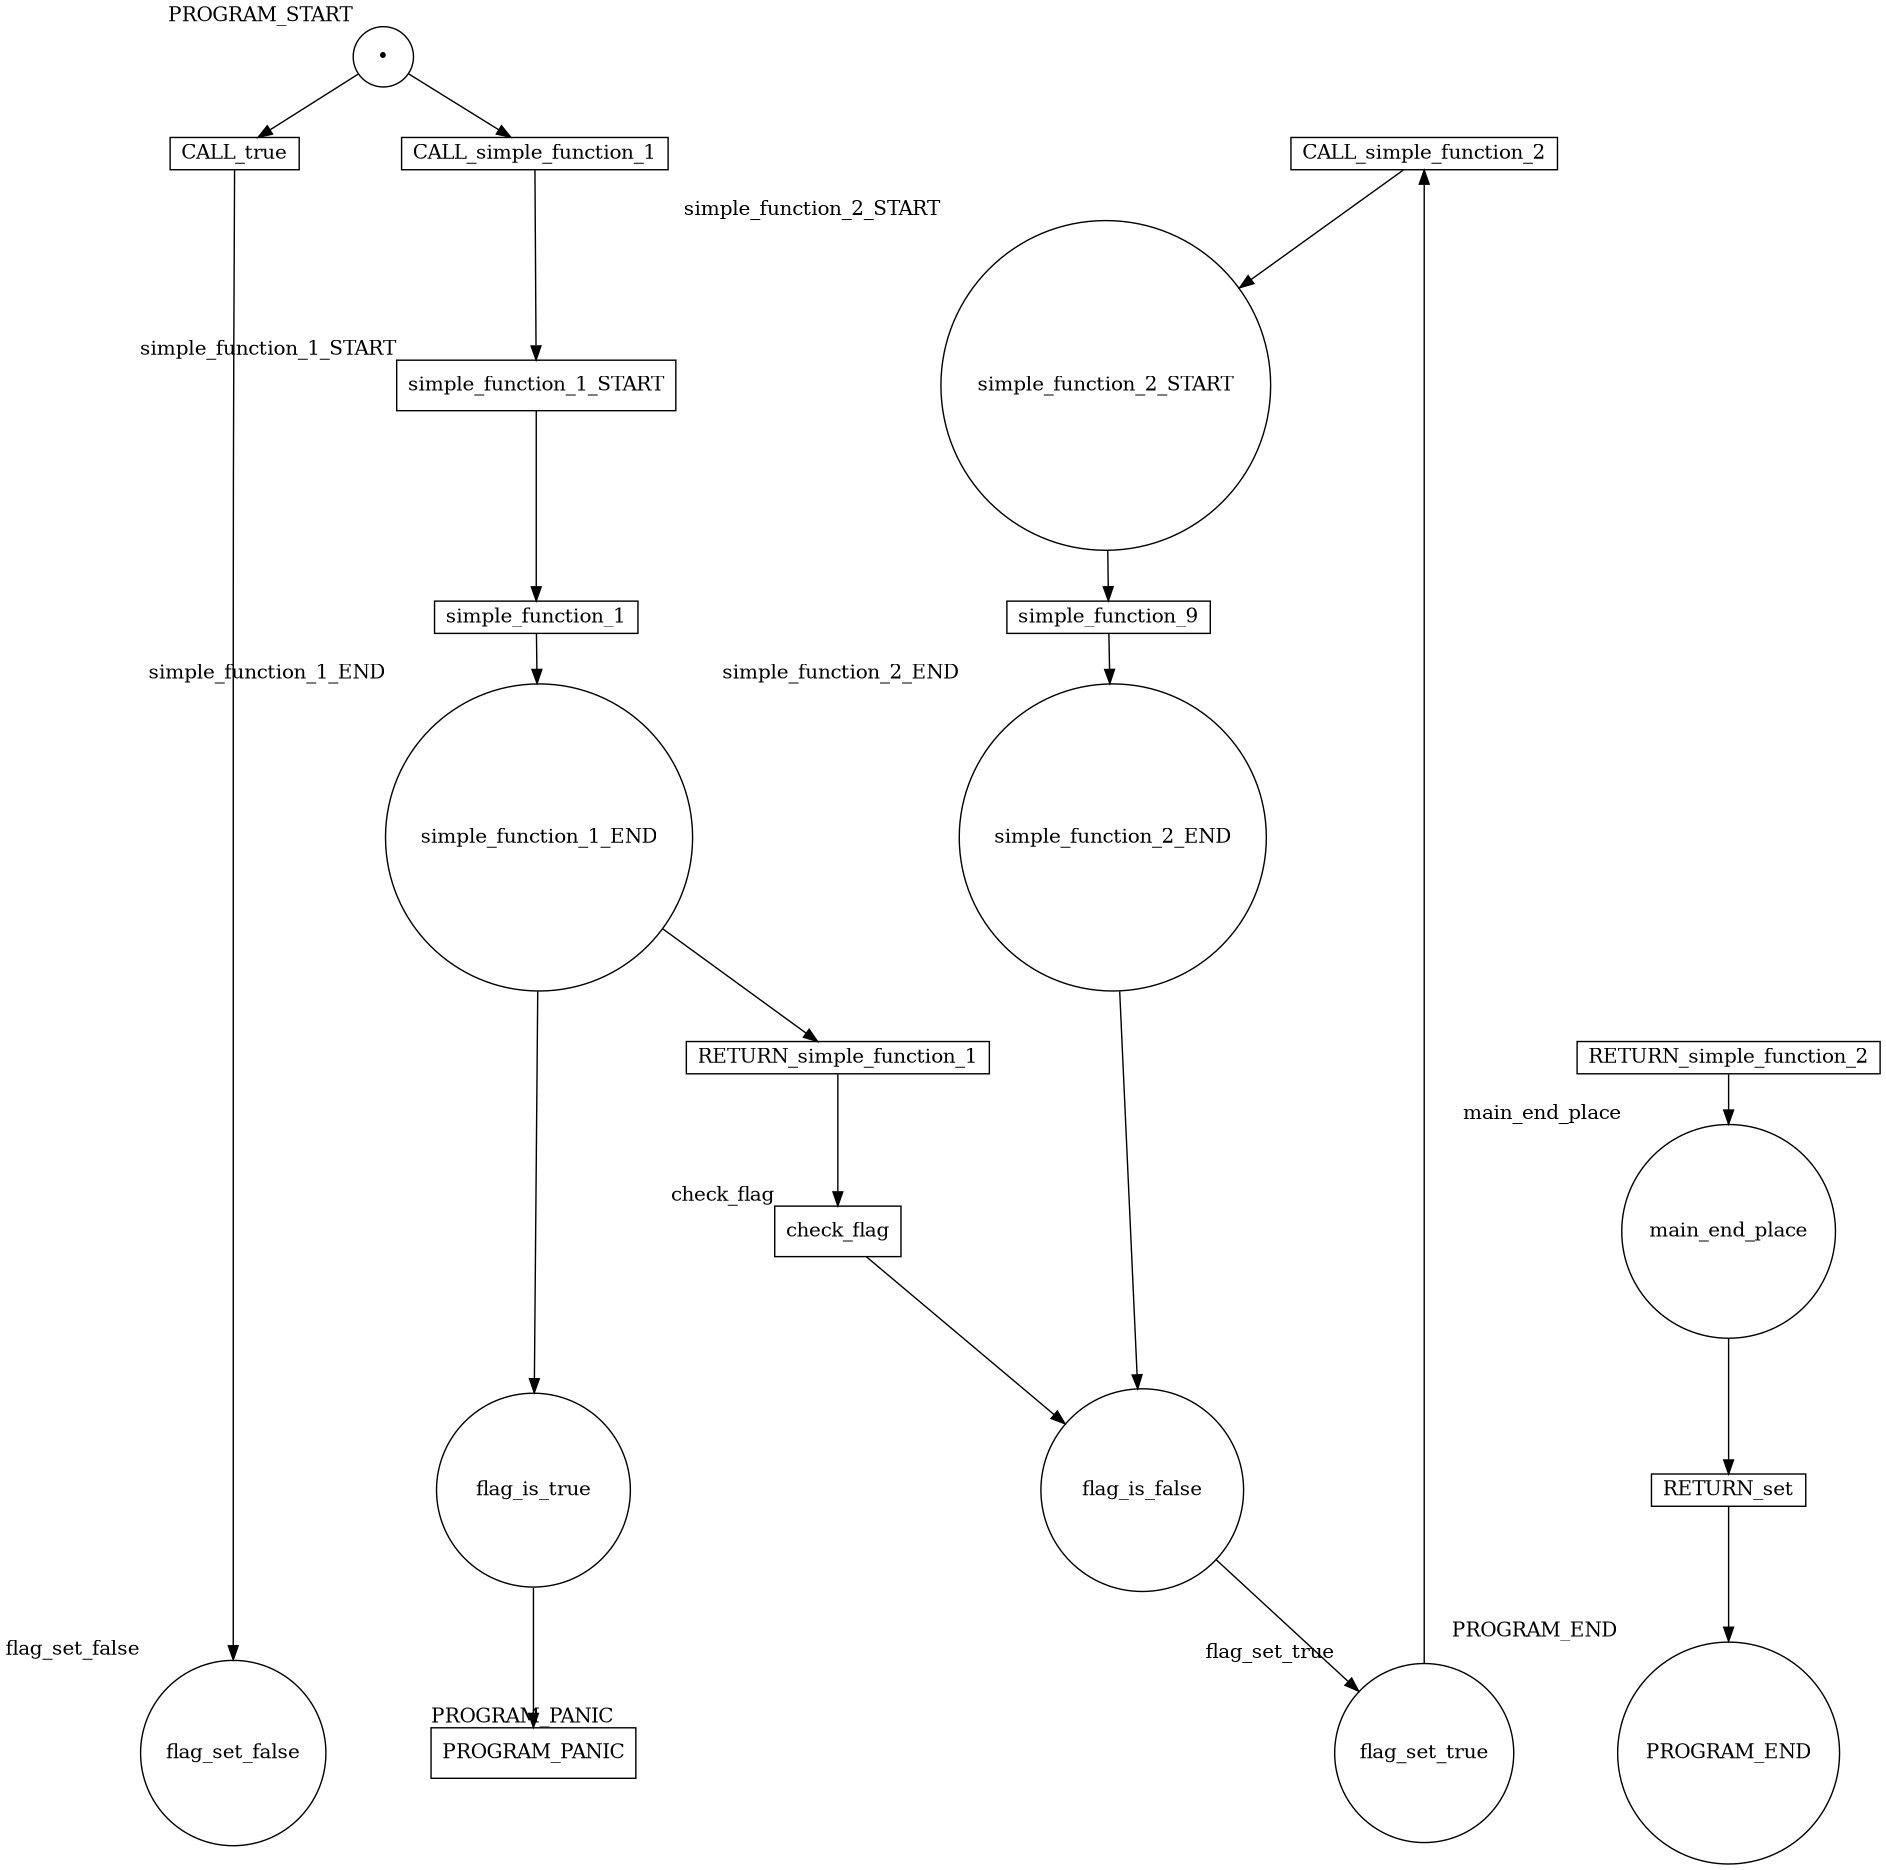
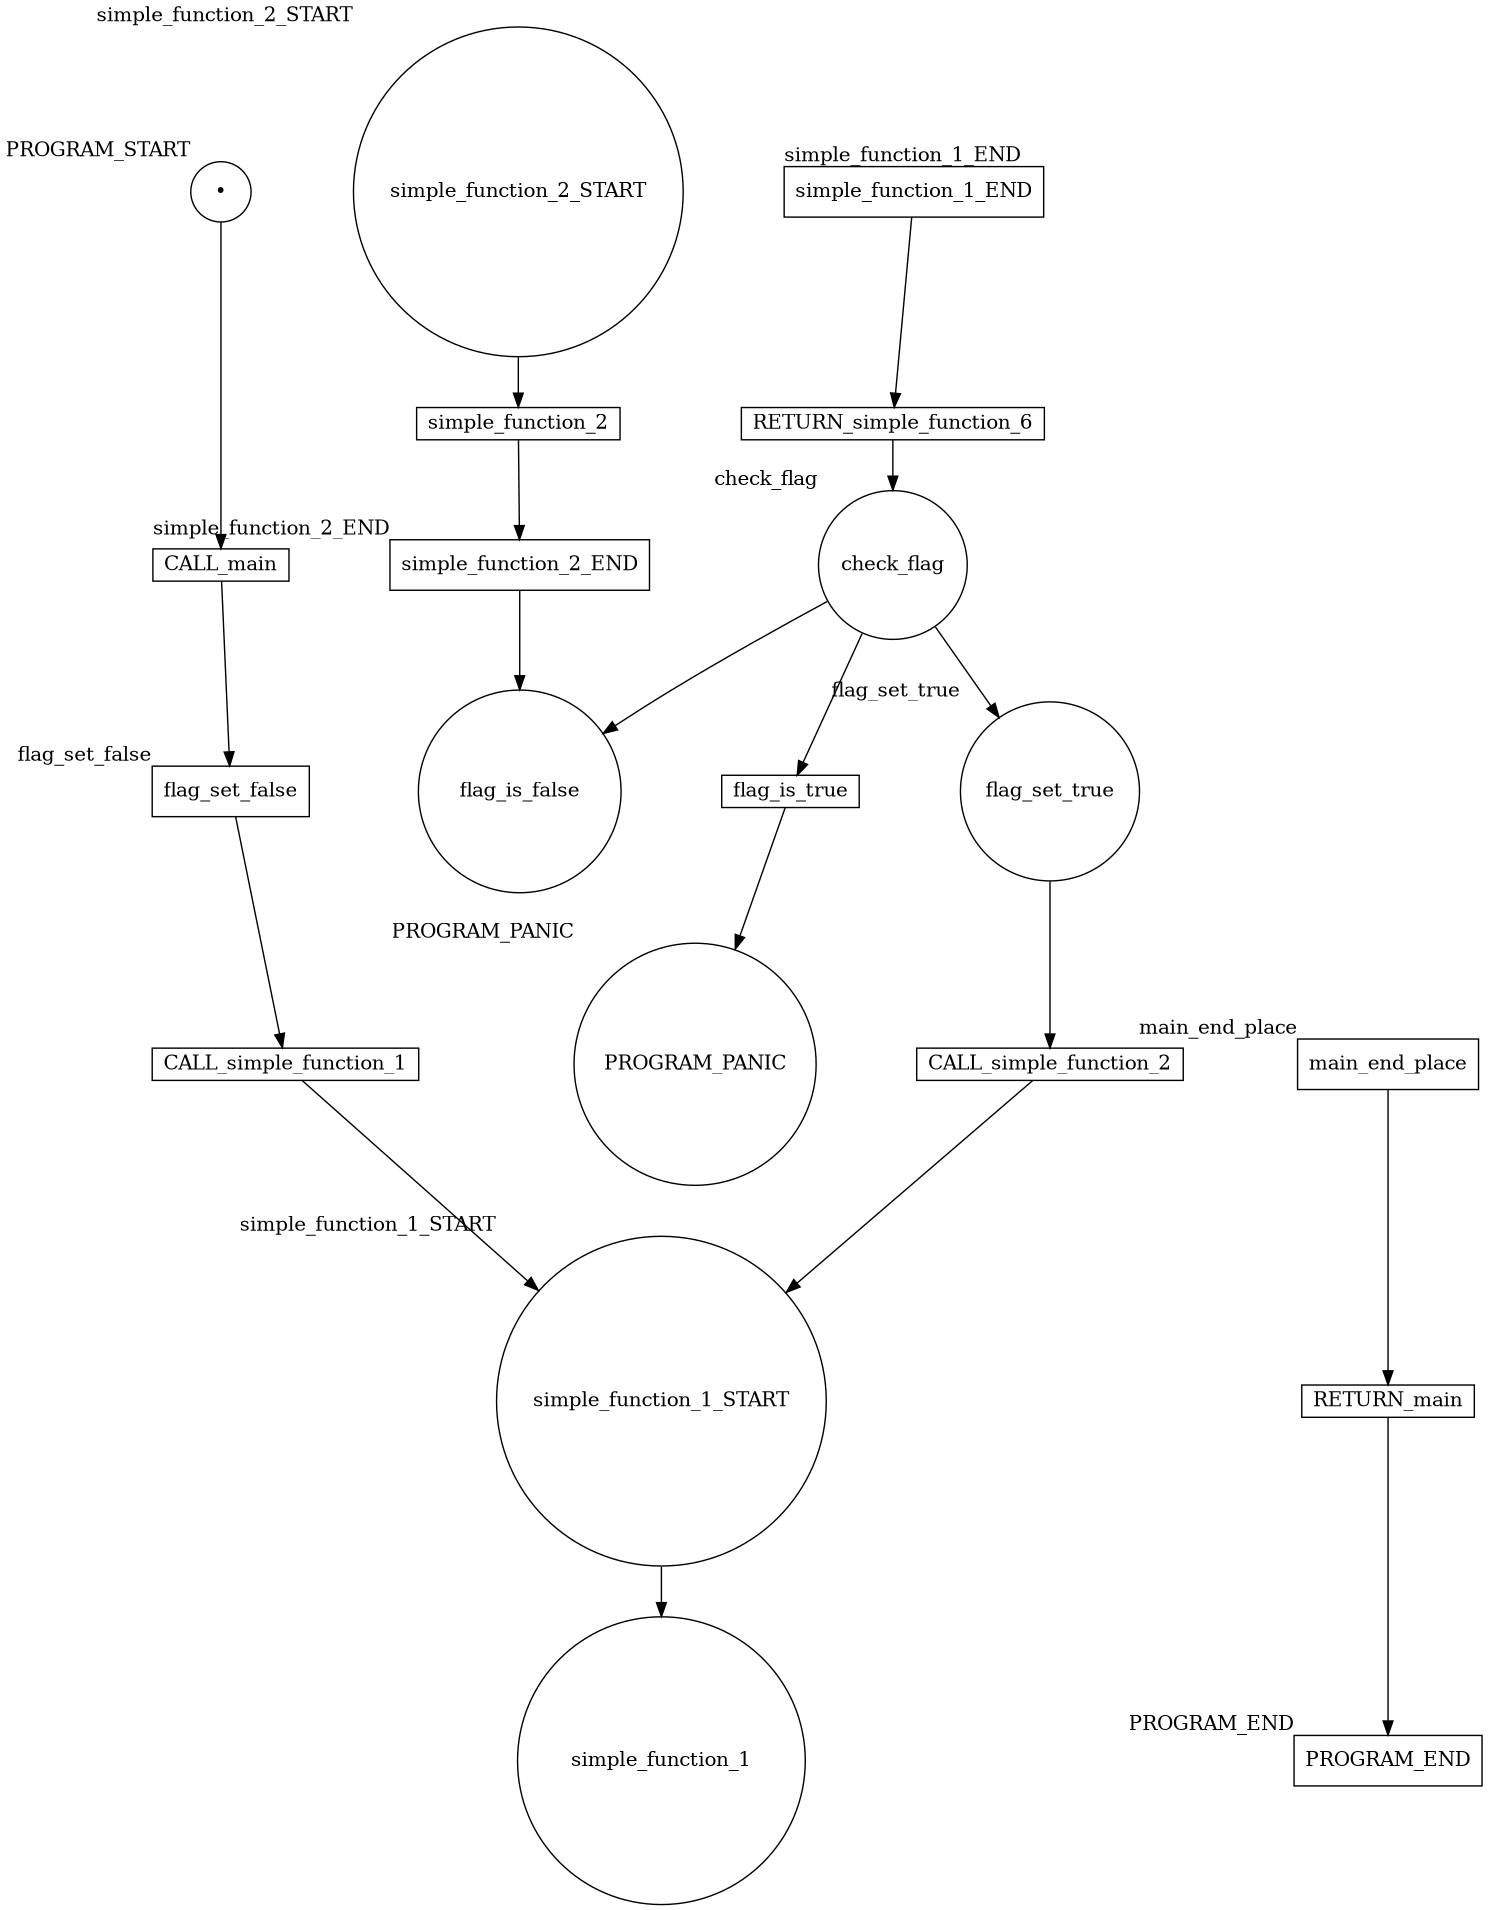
edge "• PROGRAM_START" -> "CALL_simple_function_1": now "flag_set_false flag_set_false" -> "CALL_simple_function_1"
node "CALL_true": label "CALL_true" -> "CALL_main"
edge "CALL_simple_function_2" -> "simple_function_2_START simple_function_2_START": now "CALL_simple_function_2" -> "simple_function_1_START simple_function_1_START"
node "simple_function_1_START simple_function_1_START": shape box -> circle
node "simple_function_1": shape box -> circle
node "simple_function_9": label "simple_function_9" -> "simple_function_2"
edge "simple_function_1" -> "simple_function_1_END simple_function_1_END": removed
node "simple_function_1_END simple_function_1_END": shape circle -> box
node "simple_function_2_END simple_function_2_END": shape circle -> box
node "RETURN_simple_function_1": label "RETURN_simple_function_1" -> "RETURN_simple_function_6"
node "RETURN_simple_function_2": removed
edge "simple_function_1_END simple_function_1_END" -> "flag_is_true": now "check_flag check_flag" -> "flag_is_true"
node "check_flag check_flag": shape box -> circle
node "main_end_place main_end_place": shape circle -> box
node "flag_is_true": shape circle -> box
node "RETURN_set": label "RETURN_set" -> "RETURN_main"
edge "flag_is_false" -> "flag_set_true flag_set_true": now "check_flag check_flag" -> "flag_set_true flag_set_true"
node "flag_set_false flag_set_false": shape circle -> box
node "PROGRAM_PANIC PROGRAM_PANIC": shape box -> circle
node "PROGRAM_END PROGRAM_END": shape circle -> box
